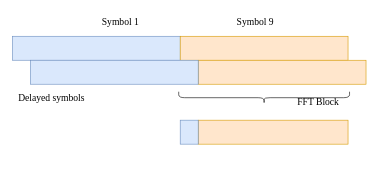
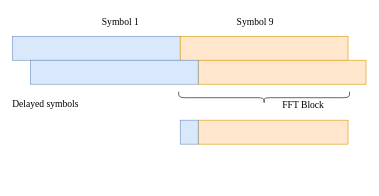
node "Delayed symbols": moved (51, 98) -> (45, 104)
node "FFT Block": moved (318, 102) -> (303, 105)
